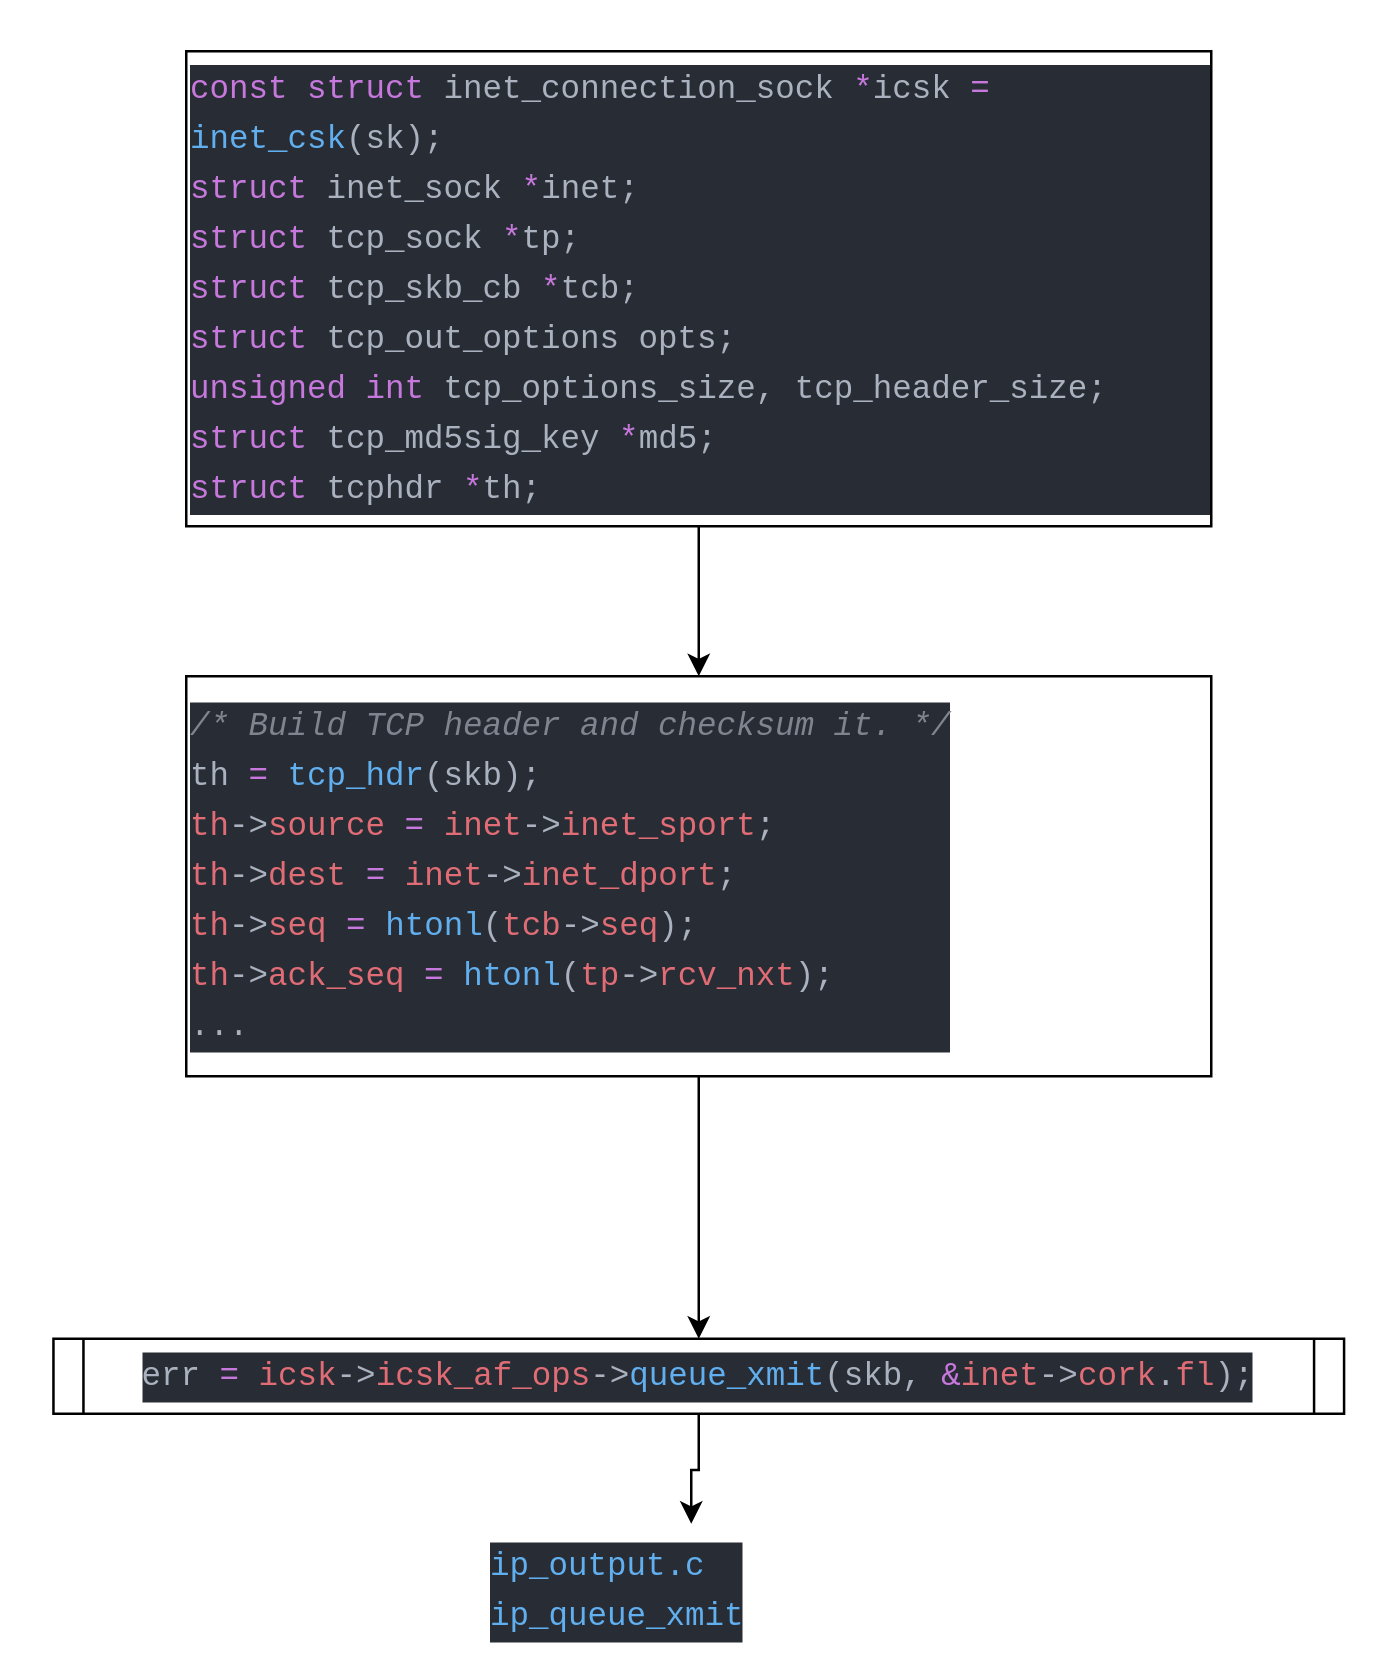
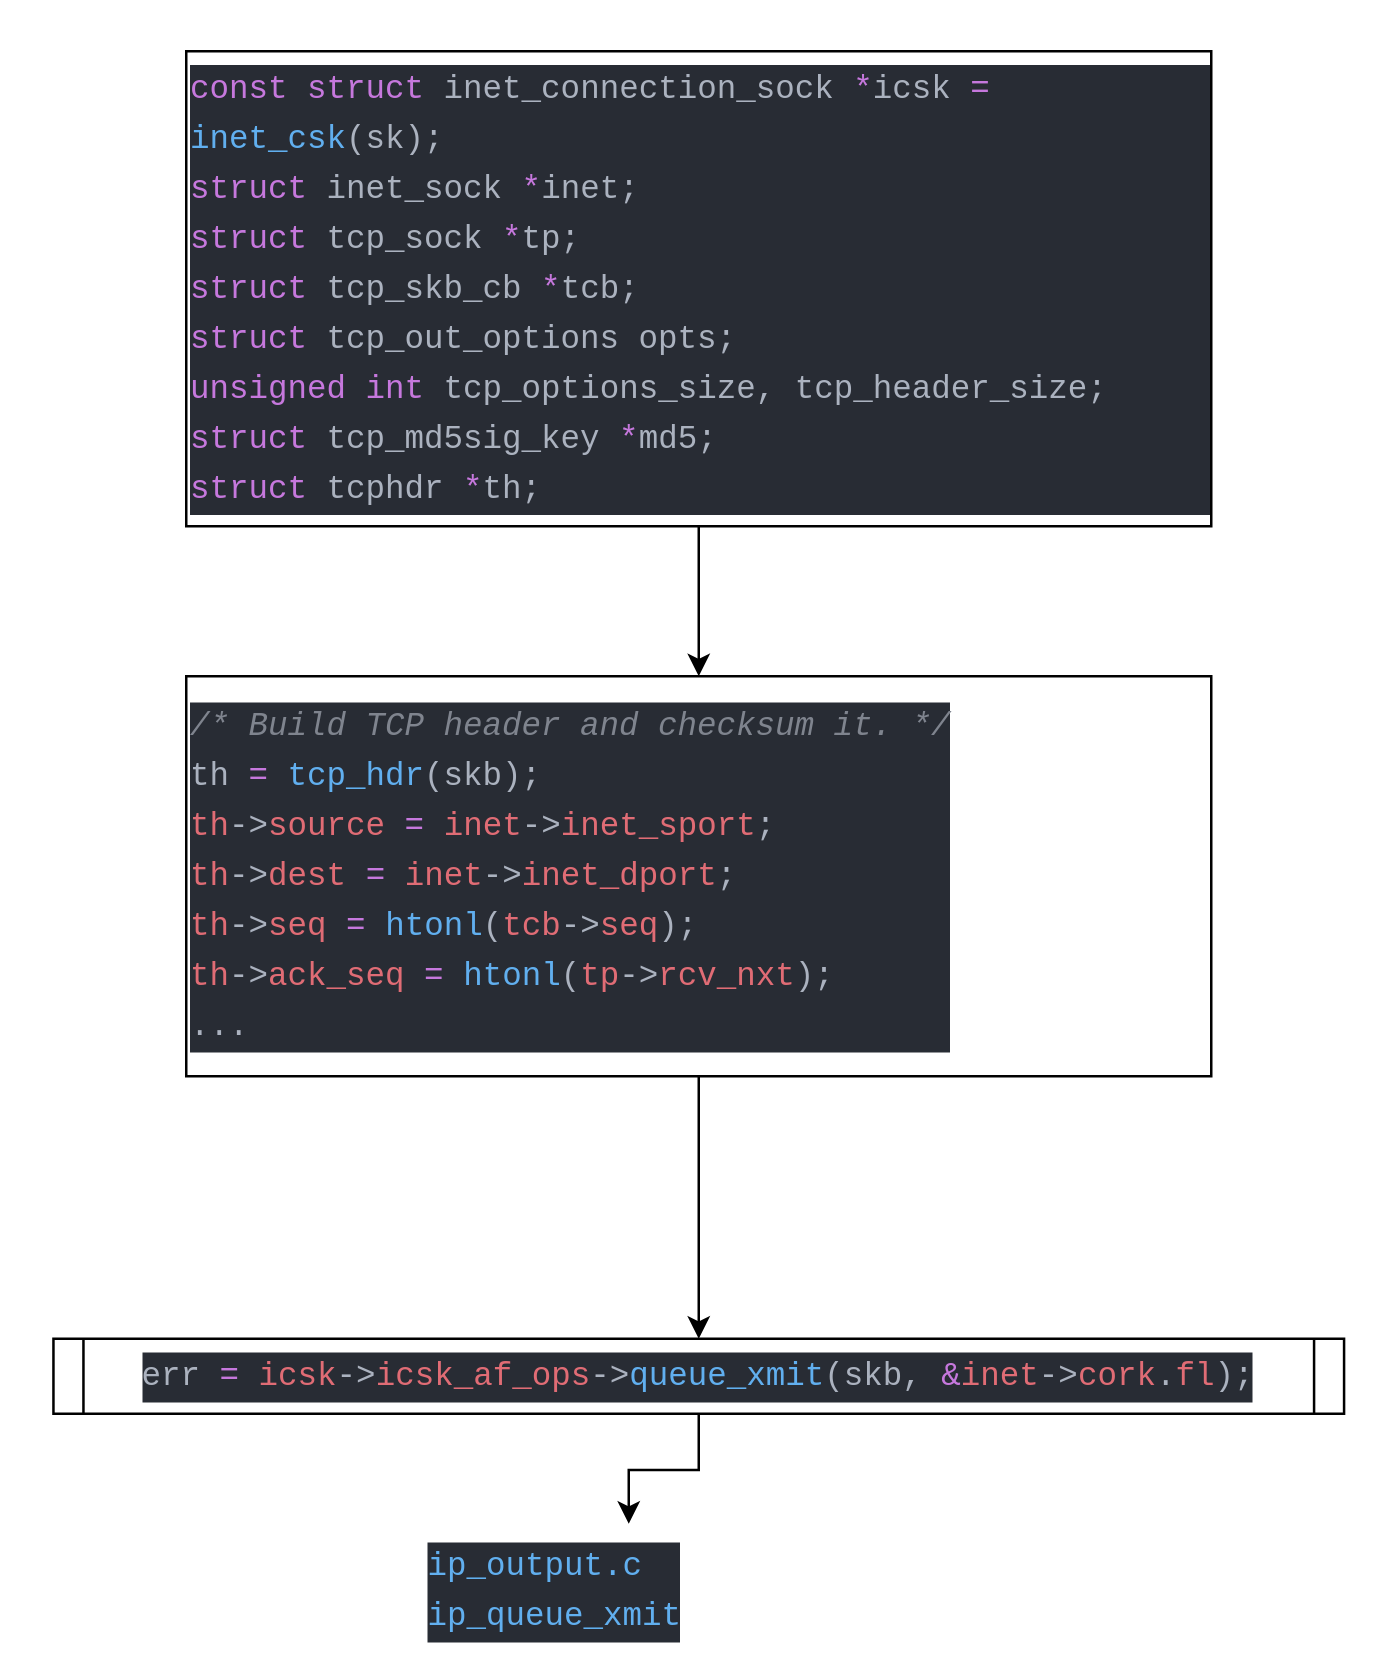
node "ip_output.c ip_queue_xmit": moved (736, 1576) -> (674, 1576)
